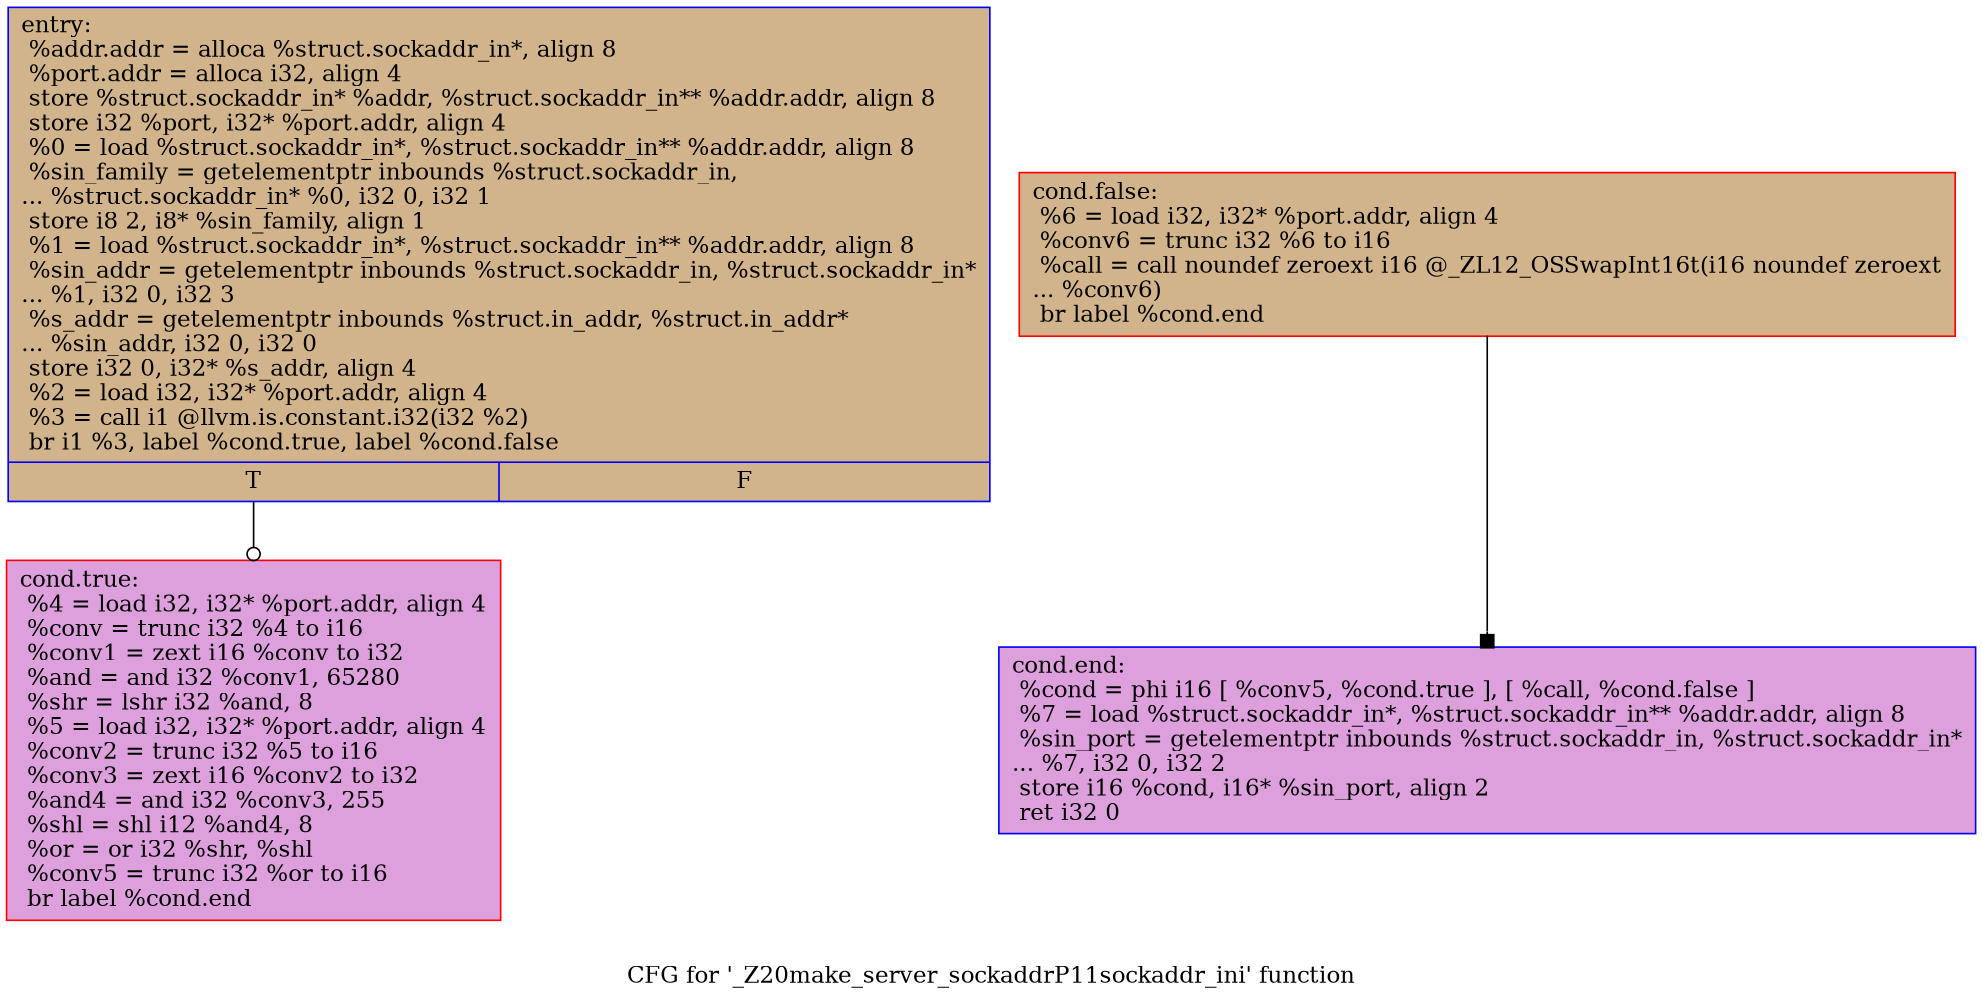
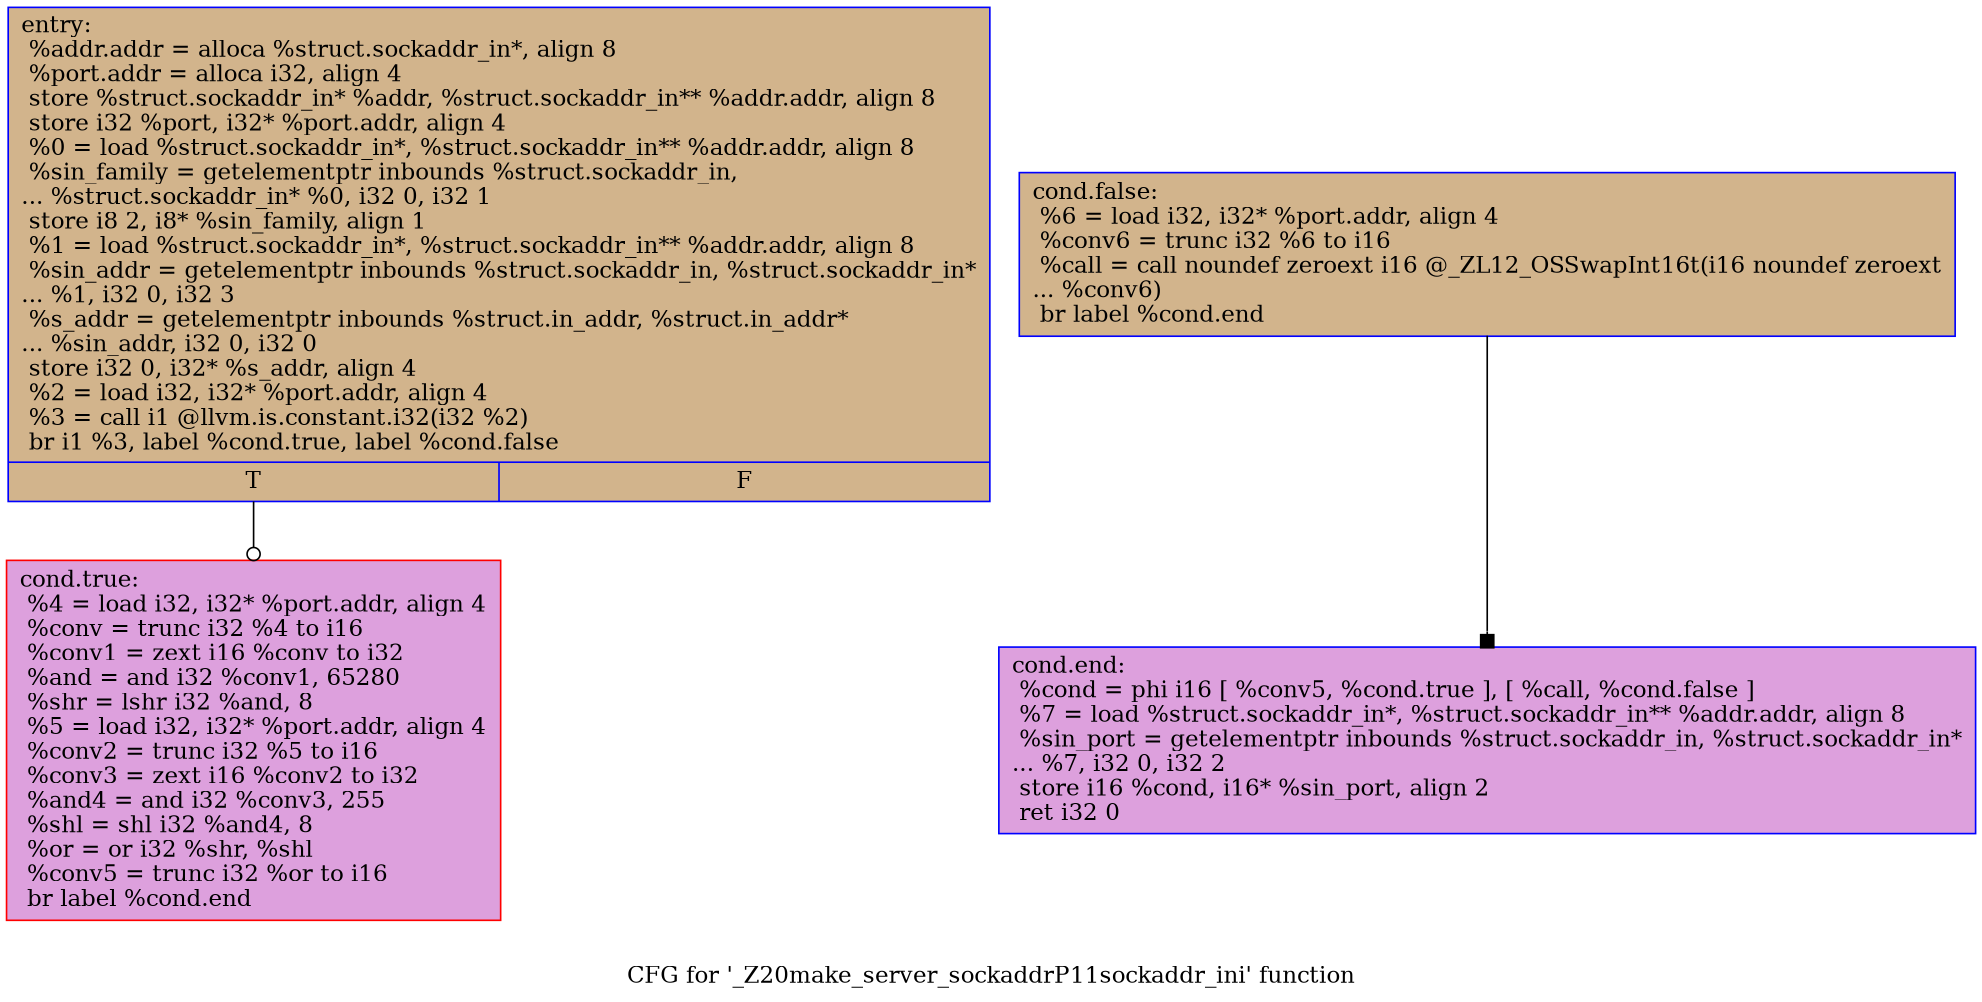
node "cond.false:": color red -> blue
node "cond.true:": text "%shl = shl i12 %and4, 8" -> "%shl = shl i32 %and4, 8"
